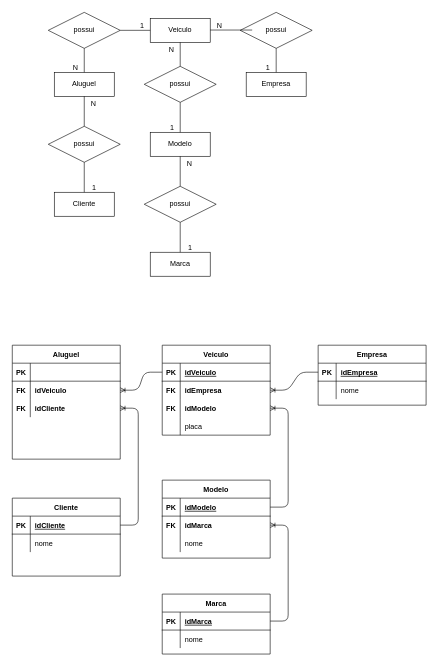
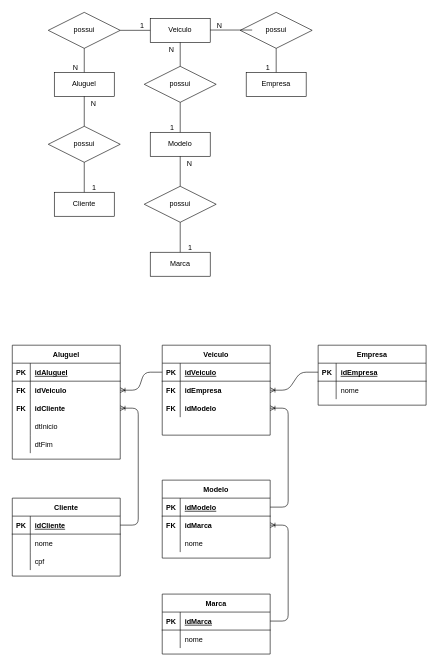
node "idAluguel": added
node "dtInicio": added
node "placa": removed
node "dtFim": added
node "cpf": added
